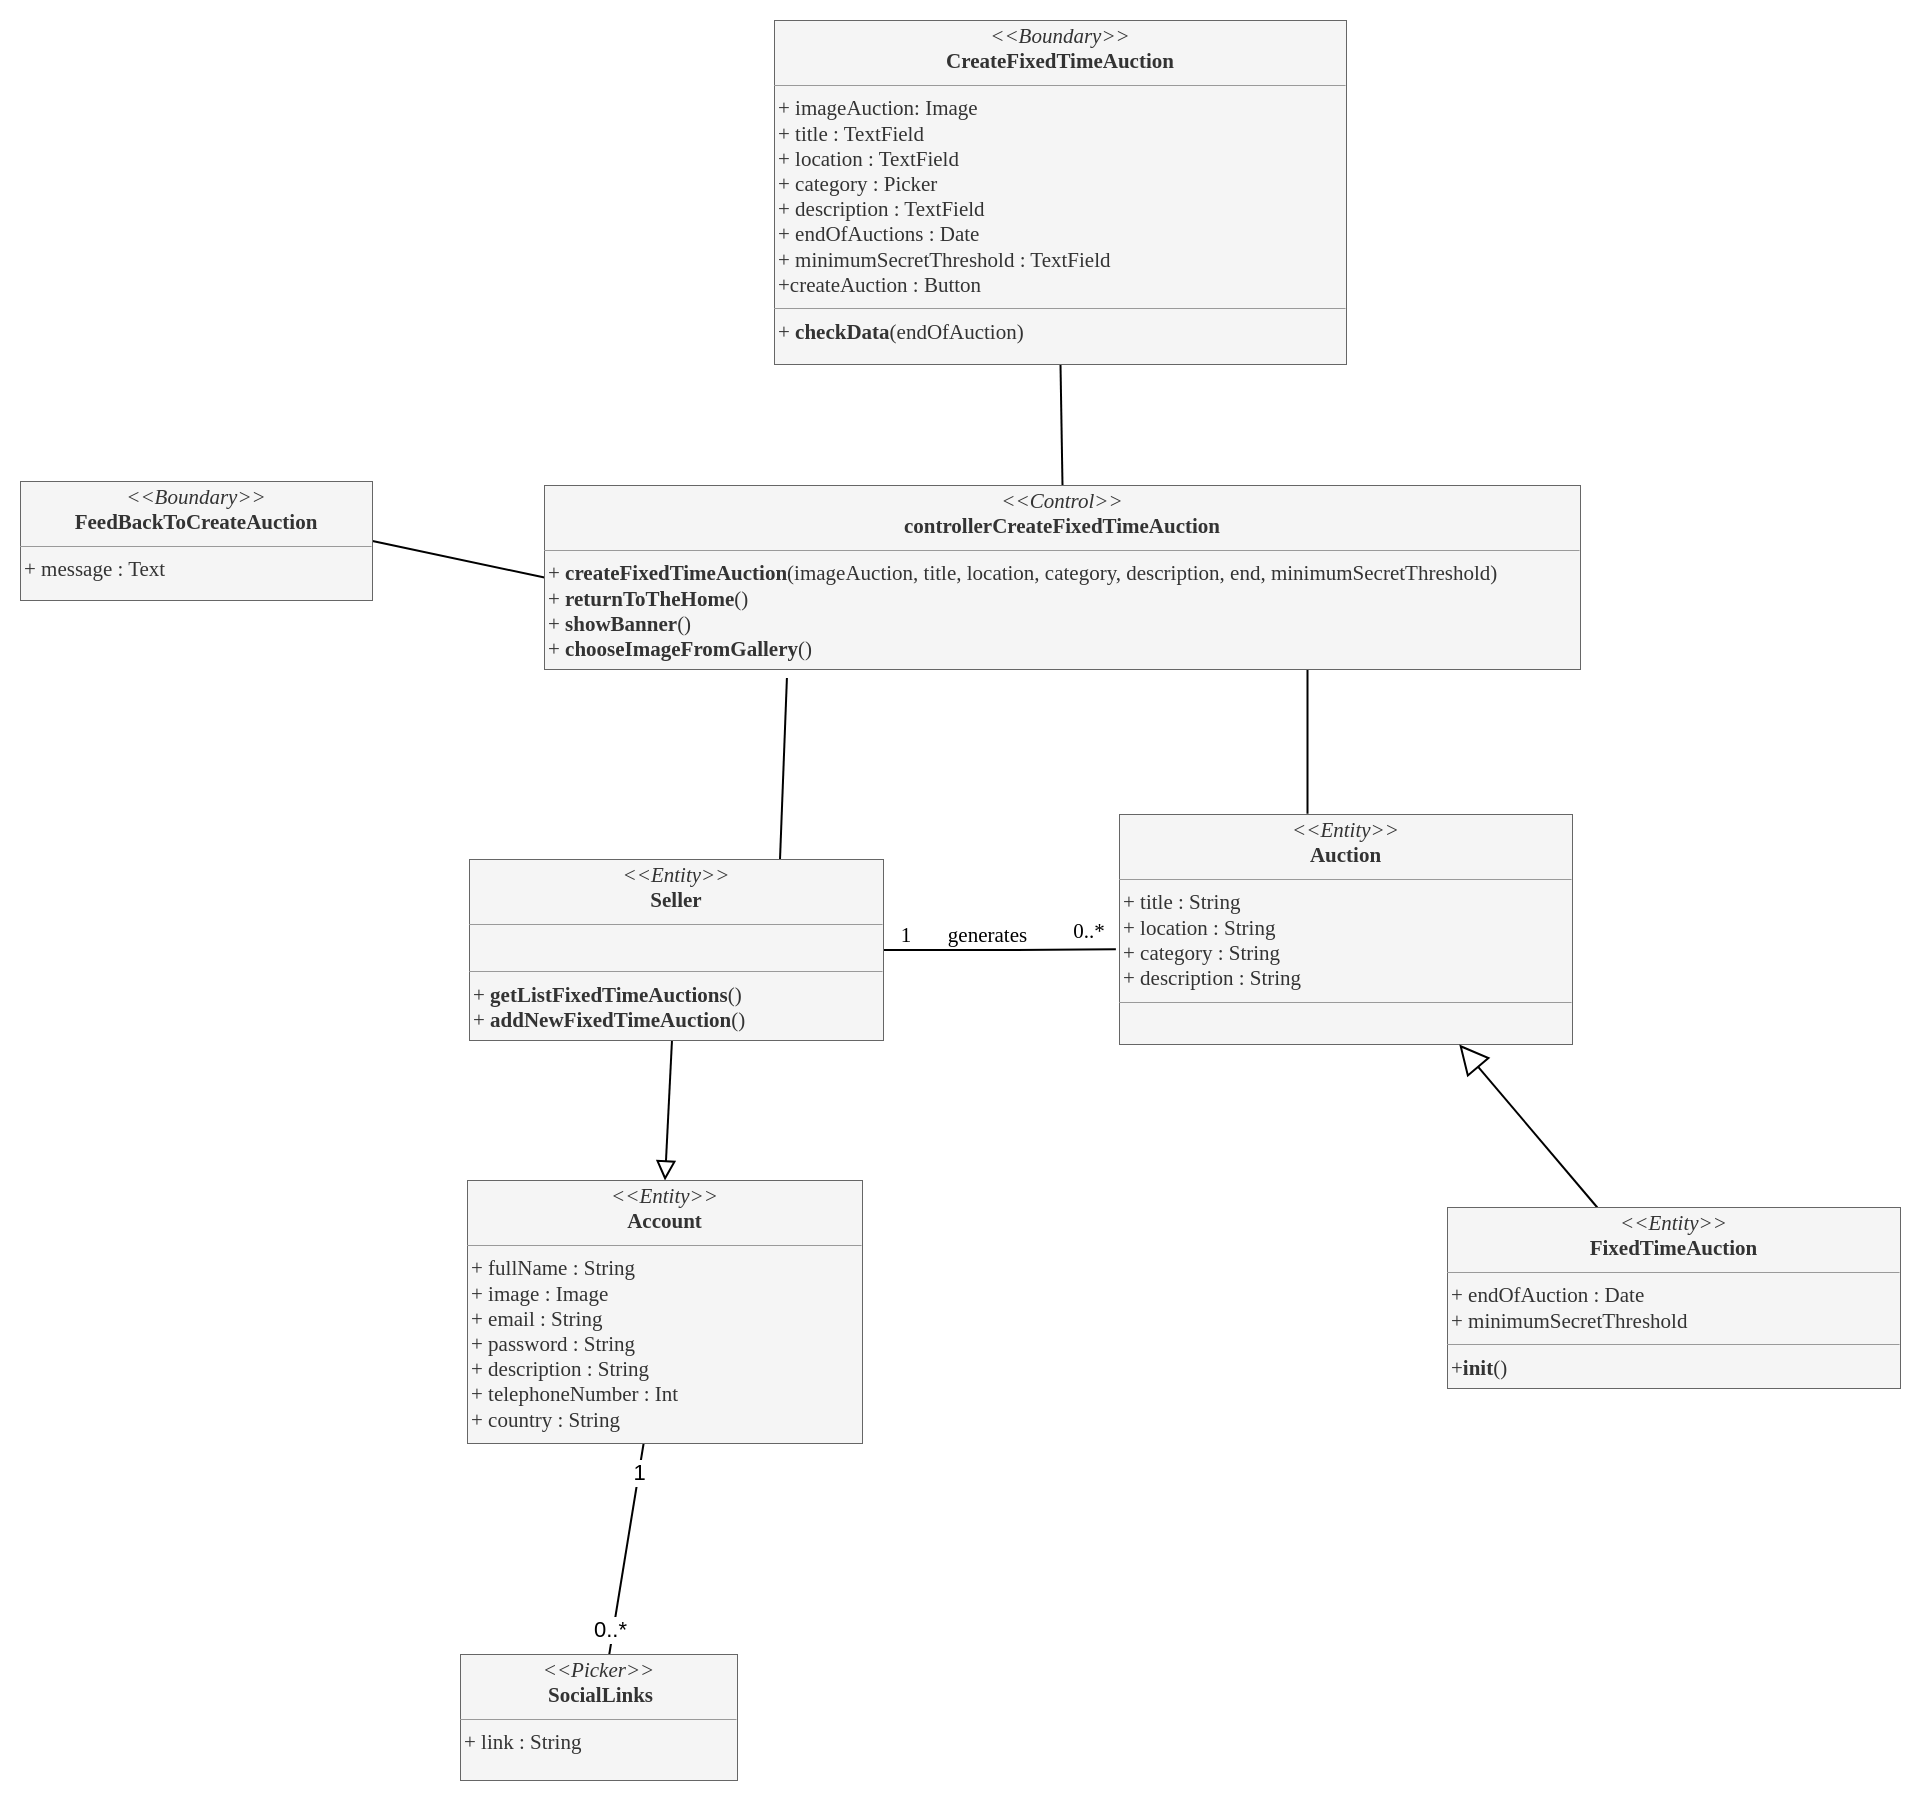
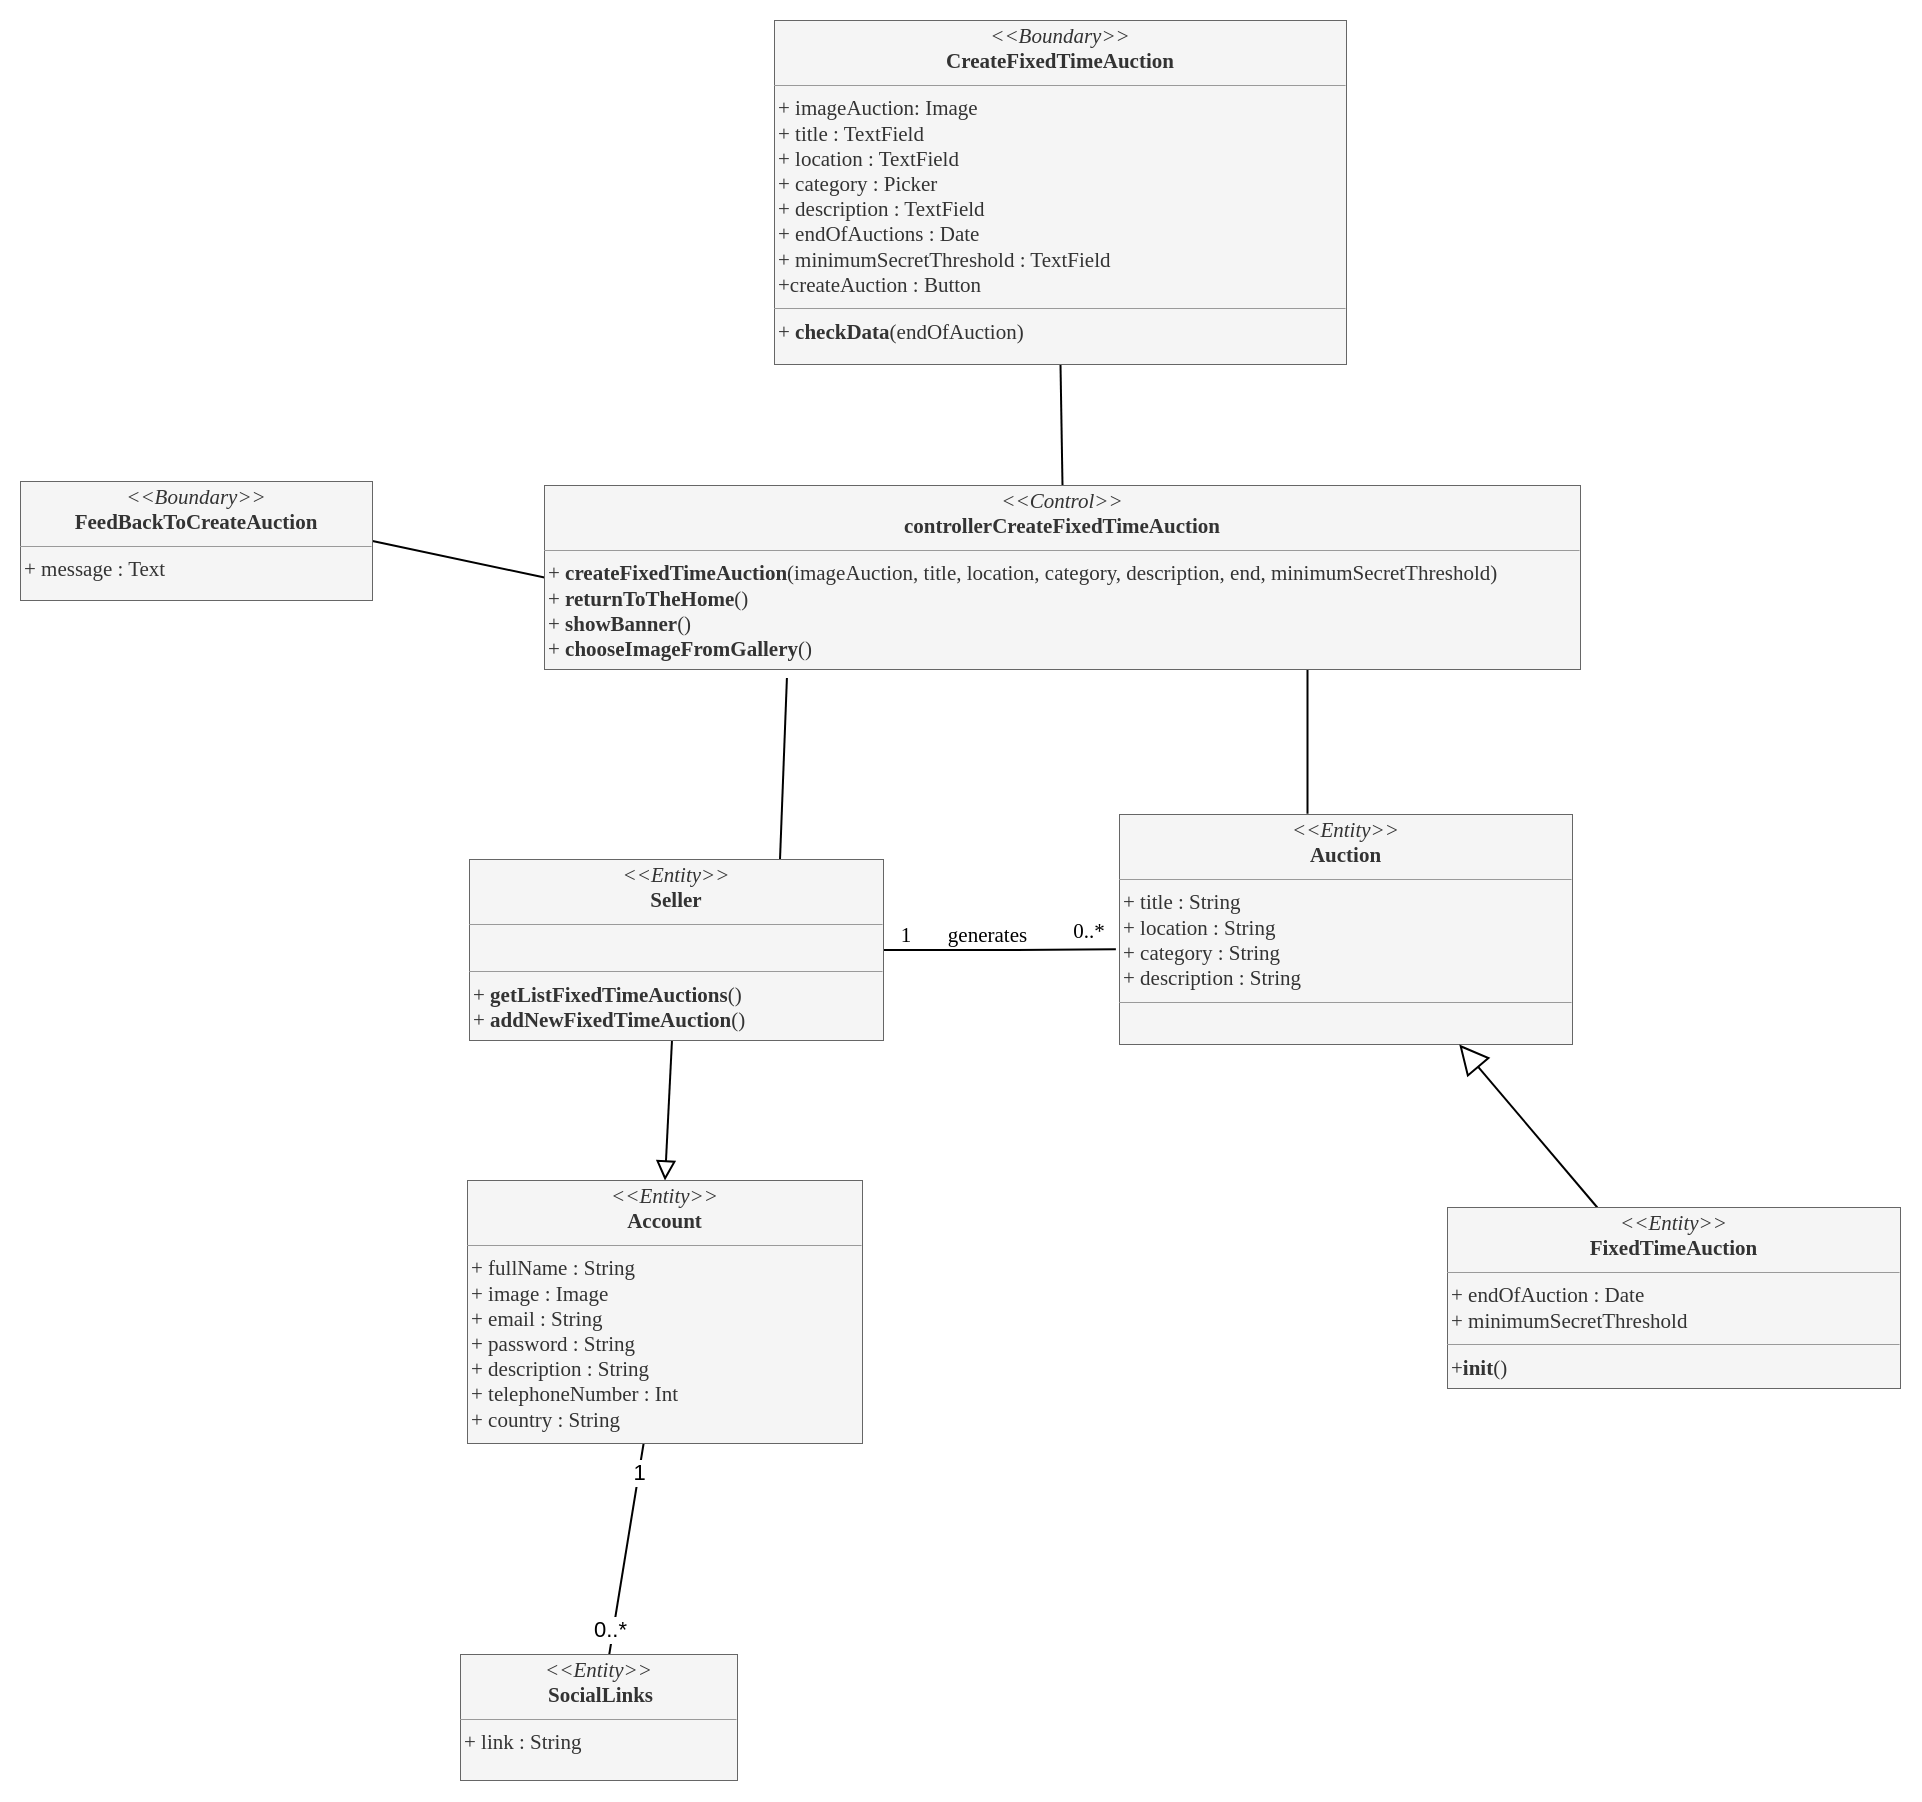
node "<<Picker>> SocialLinks + link : String": label "<<Picker>> SocialLinks + link : String" -> "<<Entity>> SocialLinks + link : String"
